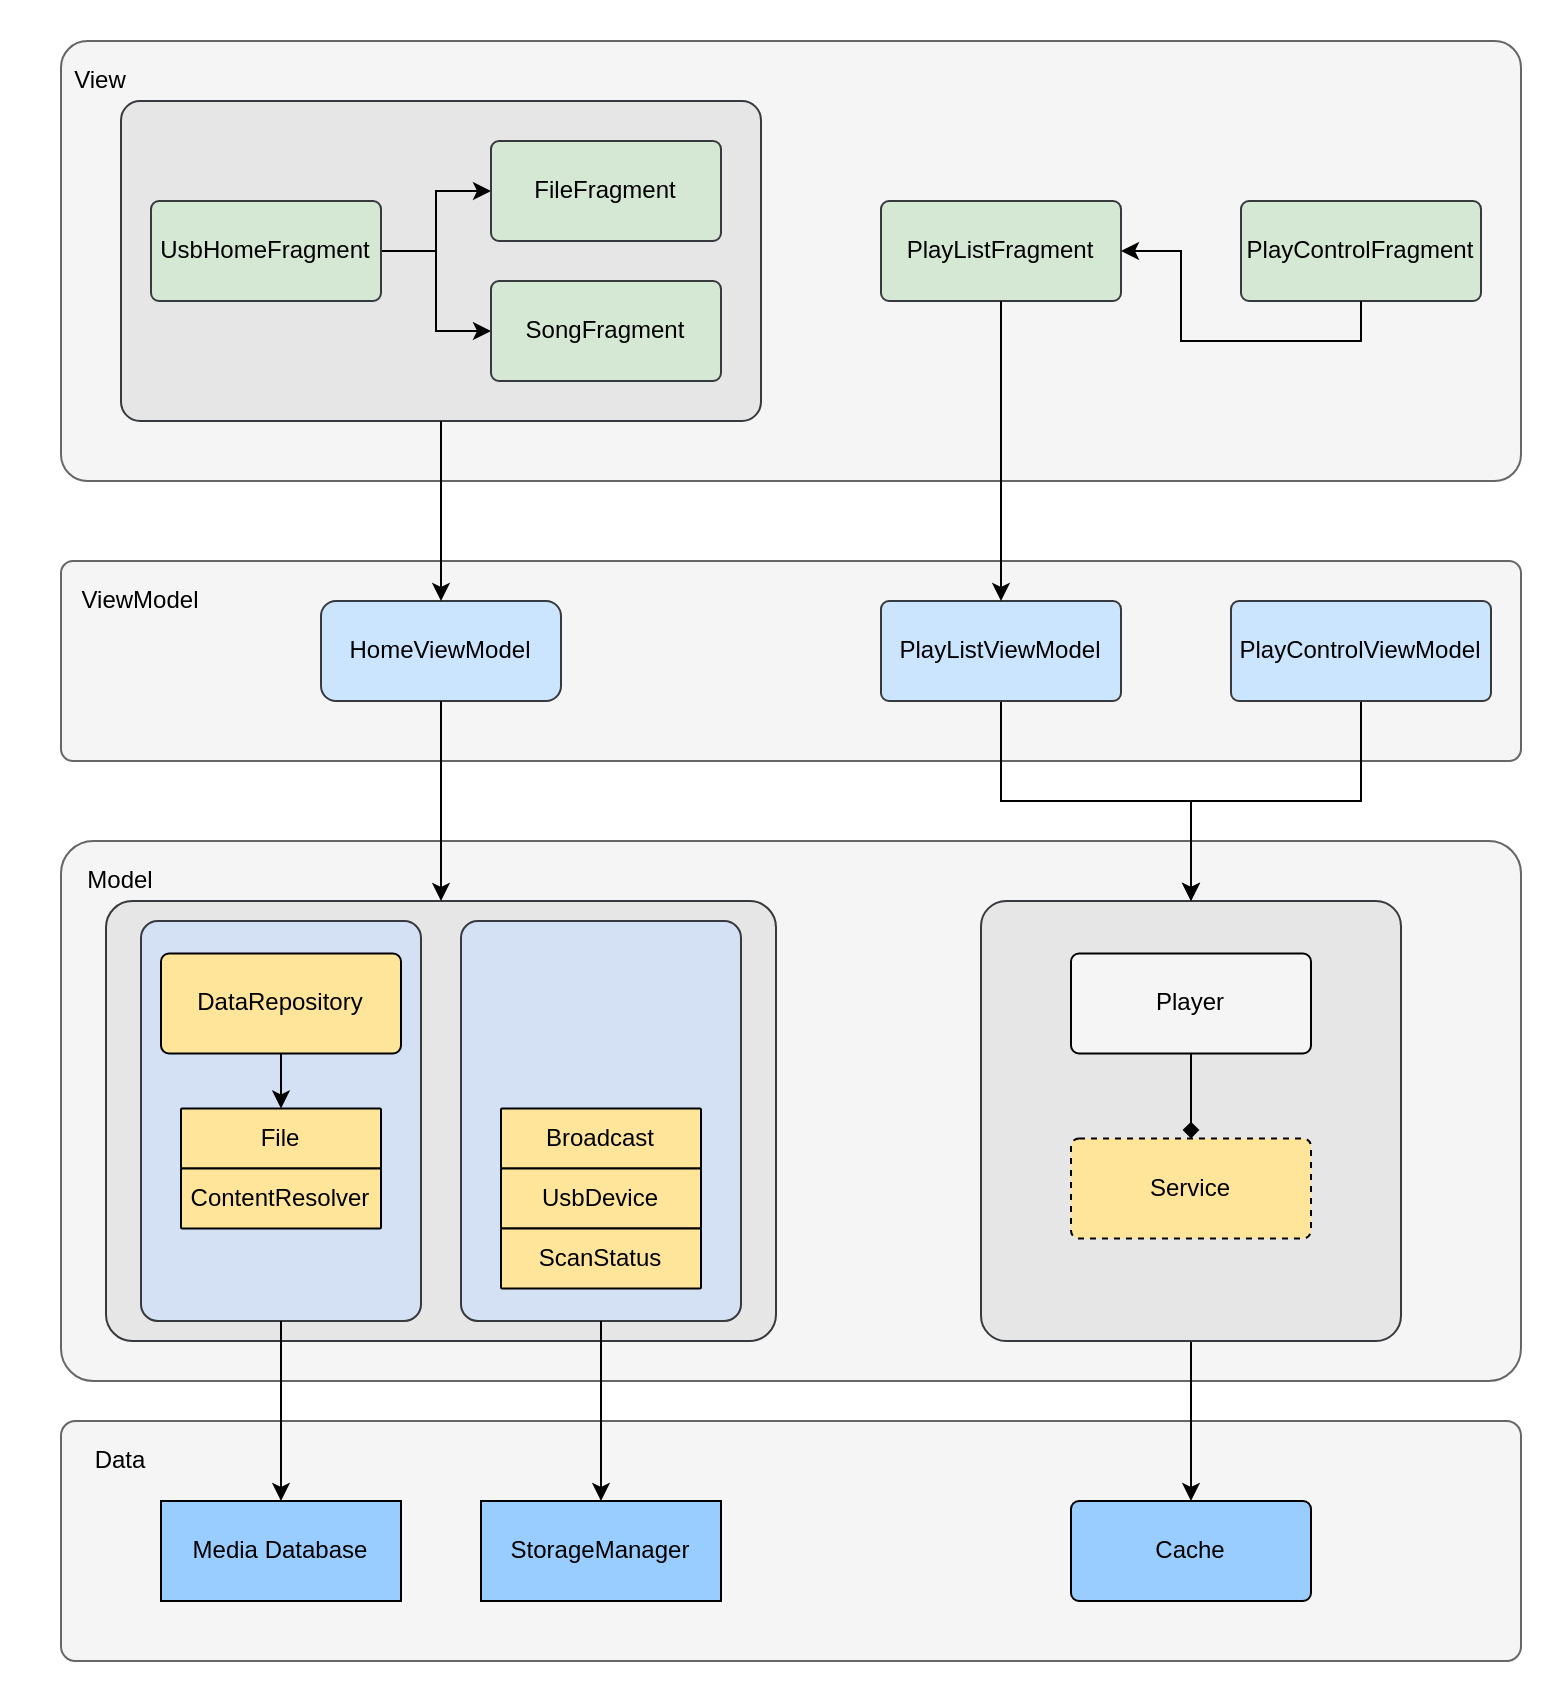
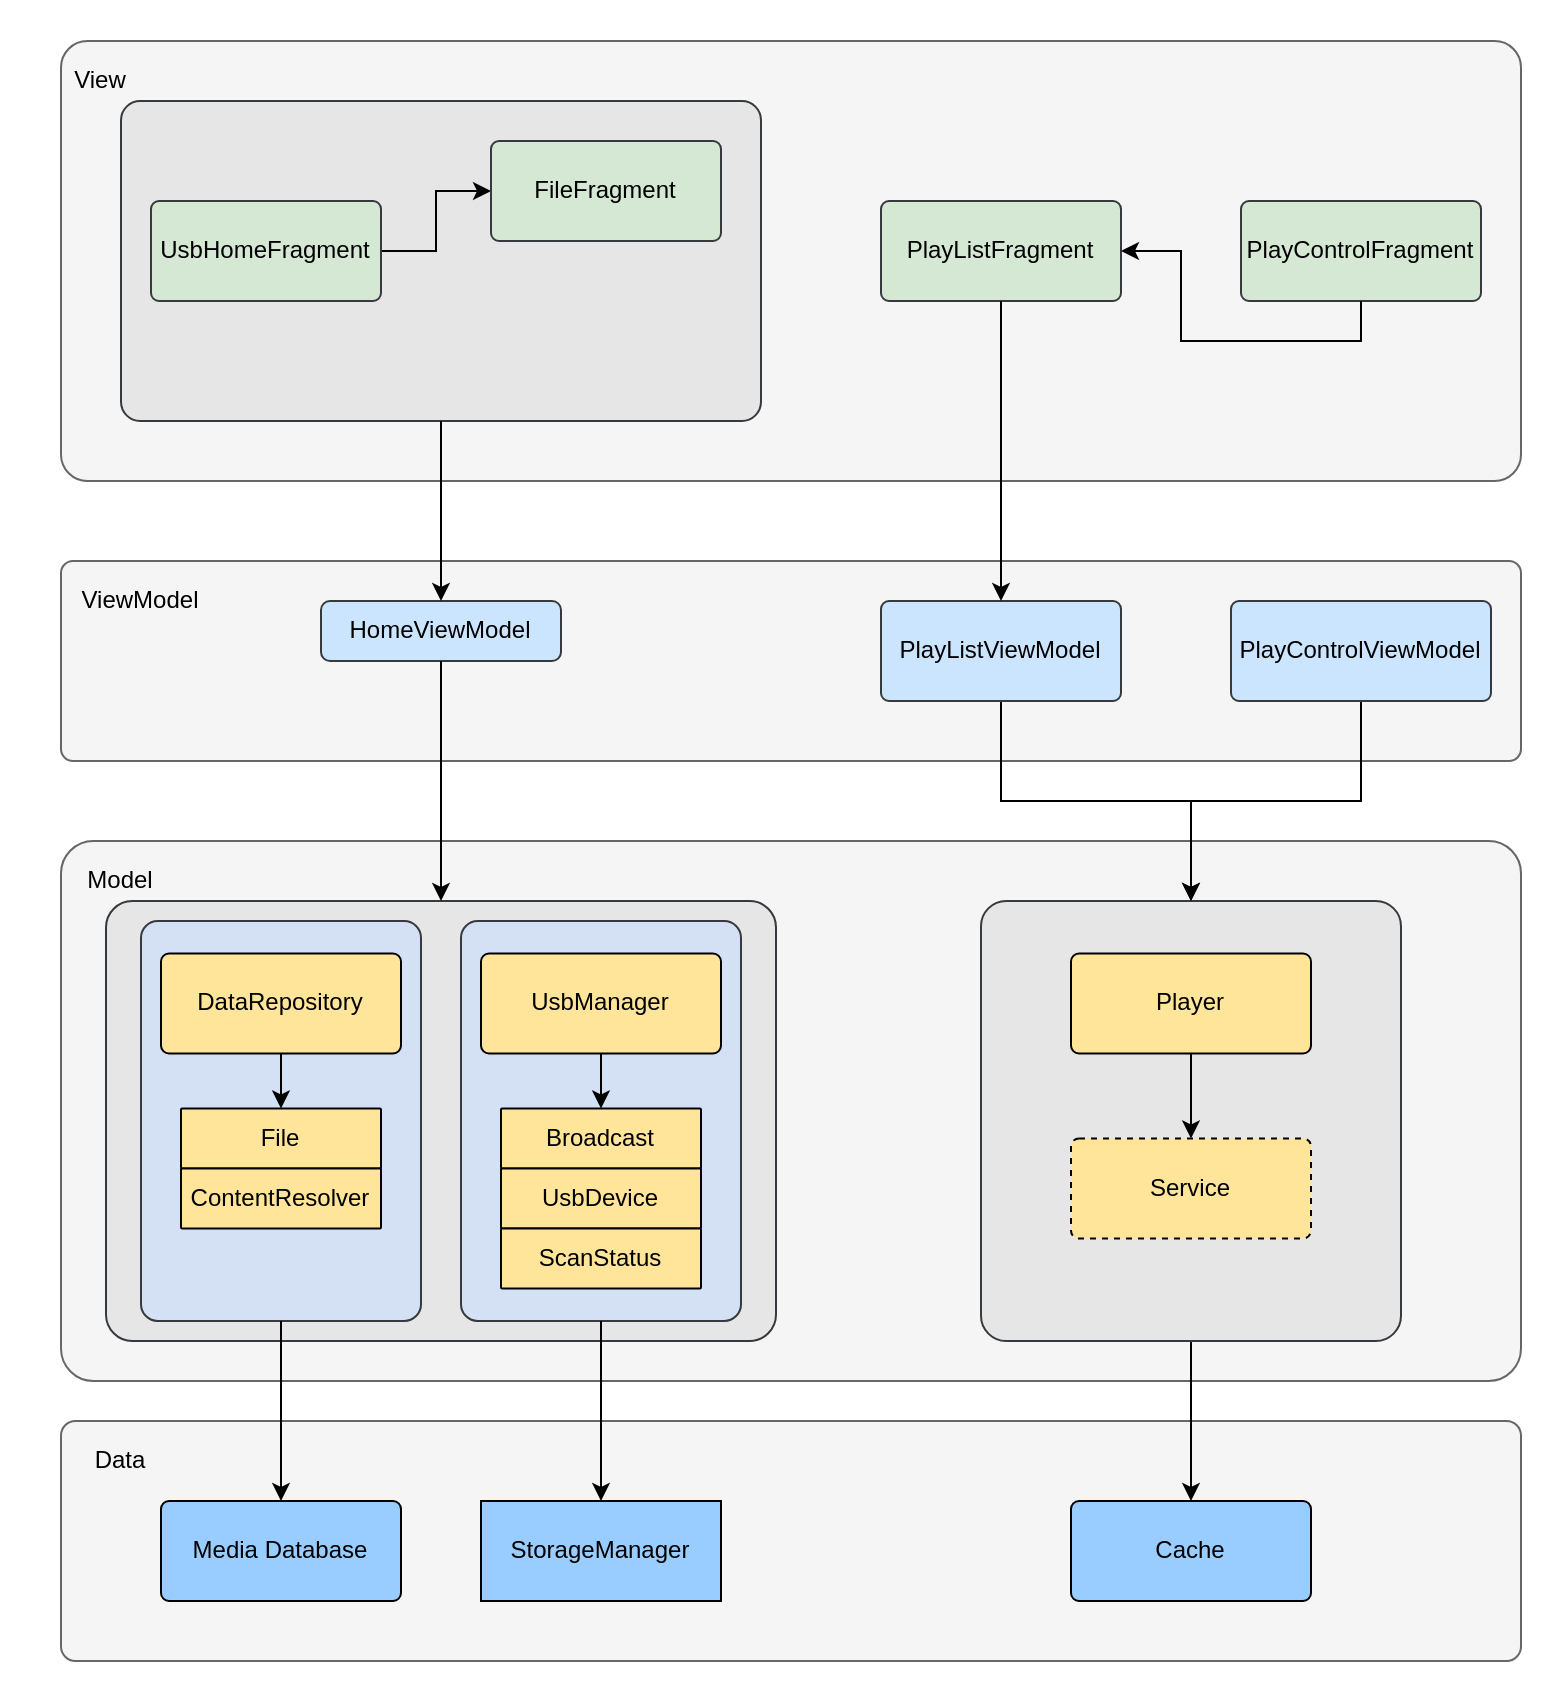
edge "UsbHomeFragment" -> "SongFragment": removed
node "SongFragment": removed
node "HomeViewModel": size 240x100 -> 240x60
node "UsbManager": added
node "Player": fillcolor #f5f5f5 -> #ffe599
edge "UsbManager" -> "Broadcast": added
edge "Player" -> "Service": arrowhead diamond -> classic
node "Media Database": shape rectangle -> rounded rectangle
